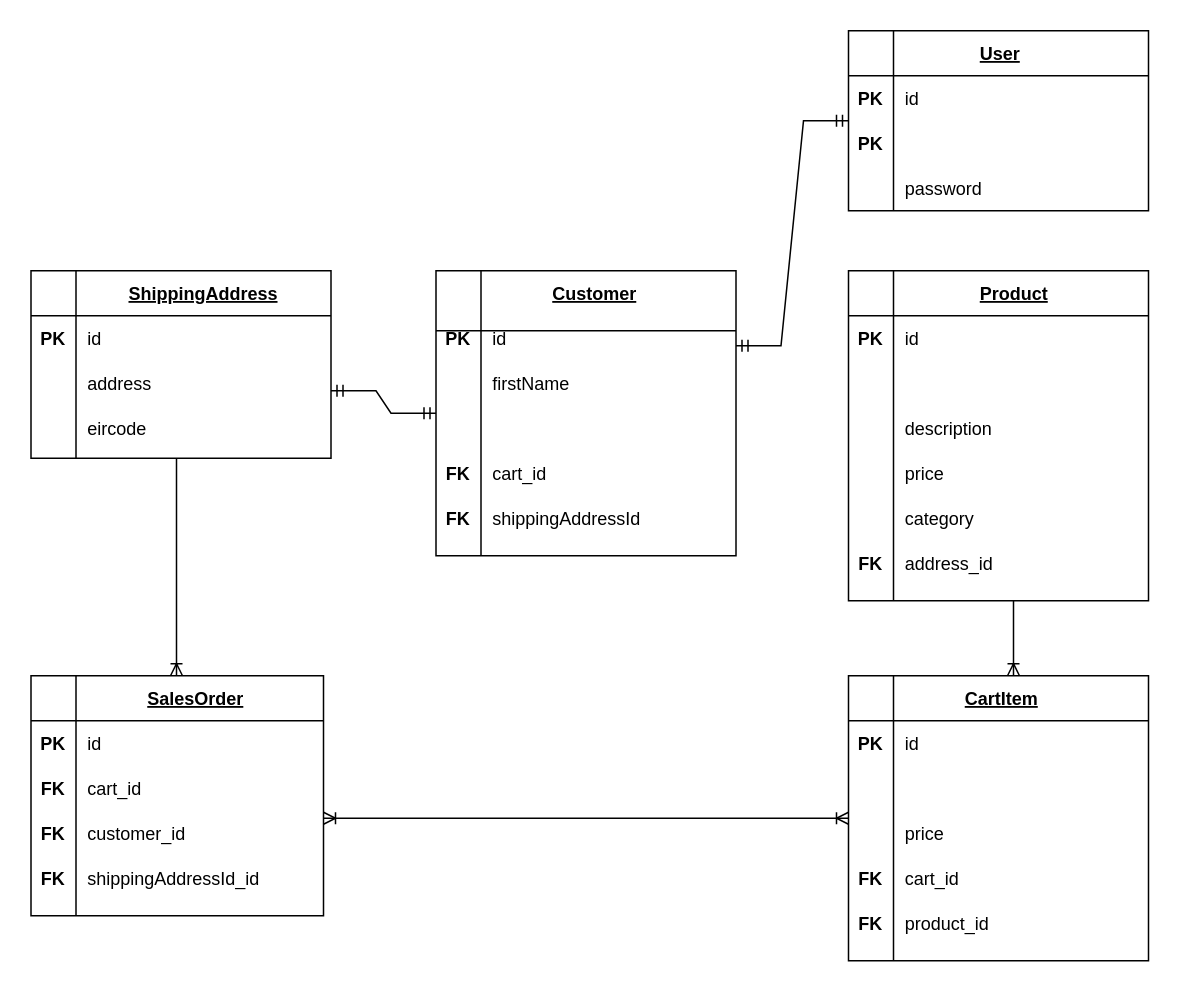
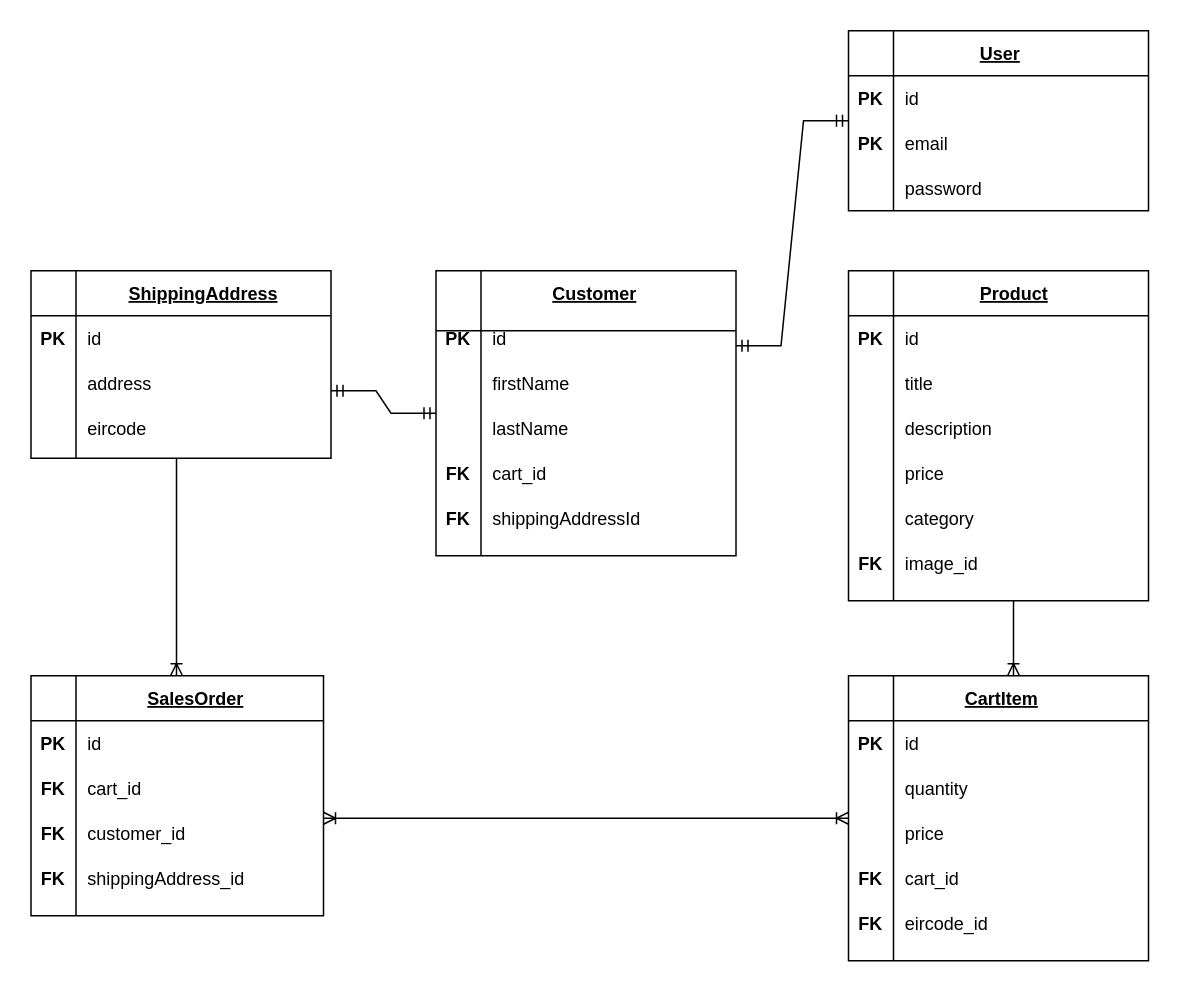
node "email": added
node "title": added
node "lastName": added
node "address_id": label "address_id" -> "image_id"
node "quantity": added
node "shippingAddressId_id": label "shippingAddressId_id" -> "shippingAddress_id"
node "product_id": label "product_id" -> "eircode_id"
